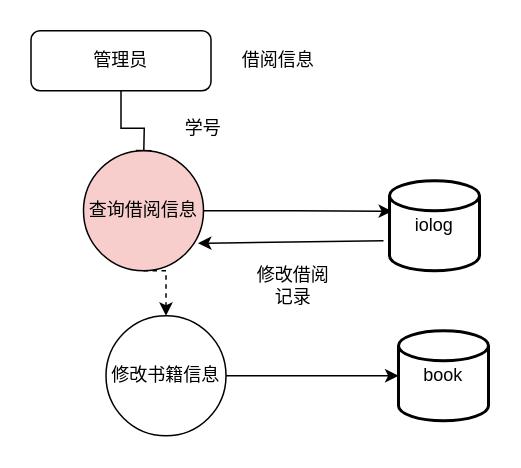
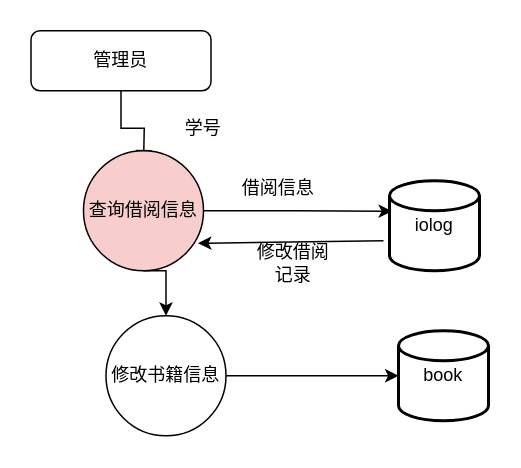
node "借阅信息": moved (278, 61) -> (278, 188)
edge "查询借阅信息" -> "修改书籍信息": style dashed -> solid
node "修改借阅记录": moved (293, 286) -> (293, 263)
